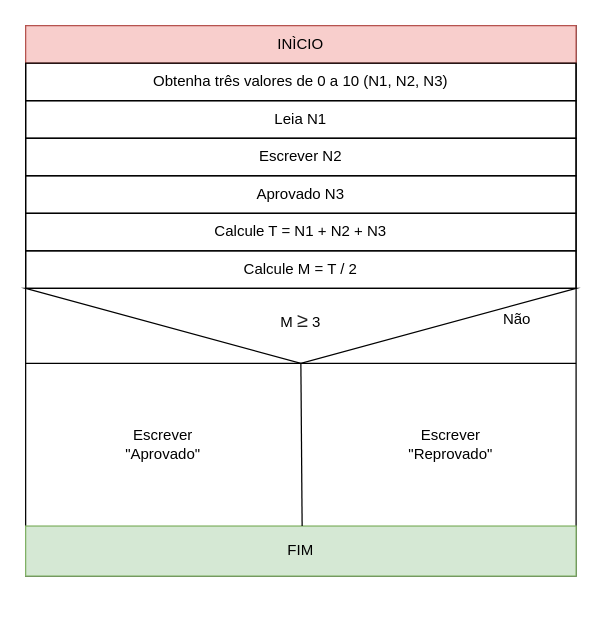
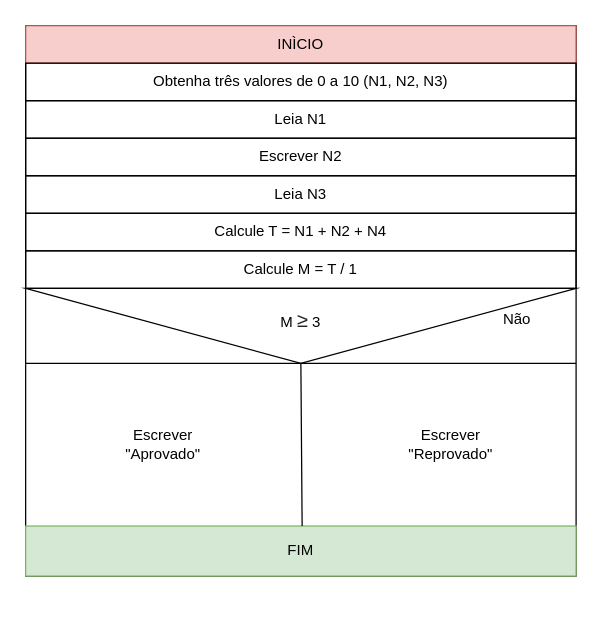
node "Aprovado N3": label "Aprovado N3" -> "Leia N3"
node "Calcule T = N1 + N2 + N3": label "Calcule T = N1 + N2 + N3" -> "Calcule T = N1 + N2 + N4"
node "Calcule M = T / 2": label "Calcule M = T / 2" -> "Calcule M = T / 1"
